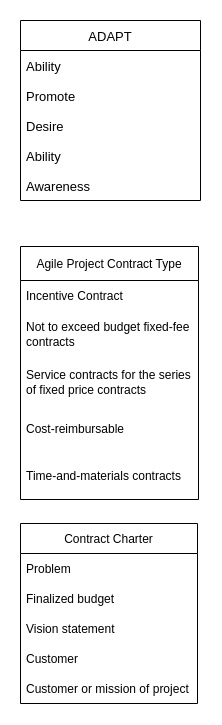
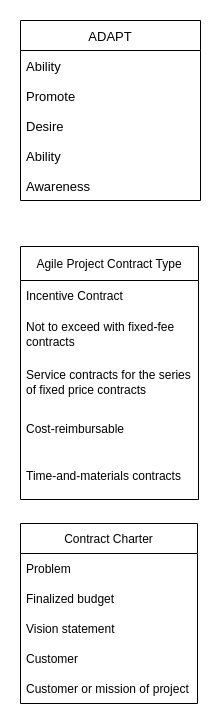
node "Not to exceed budget fixed-fee contracts": label "Not to exceed budget fixed-fee contracts" -> "Not to exceed with fixed-fee contracts"
